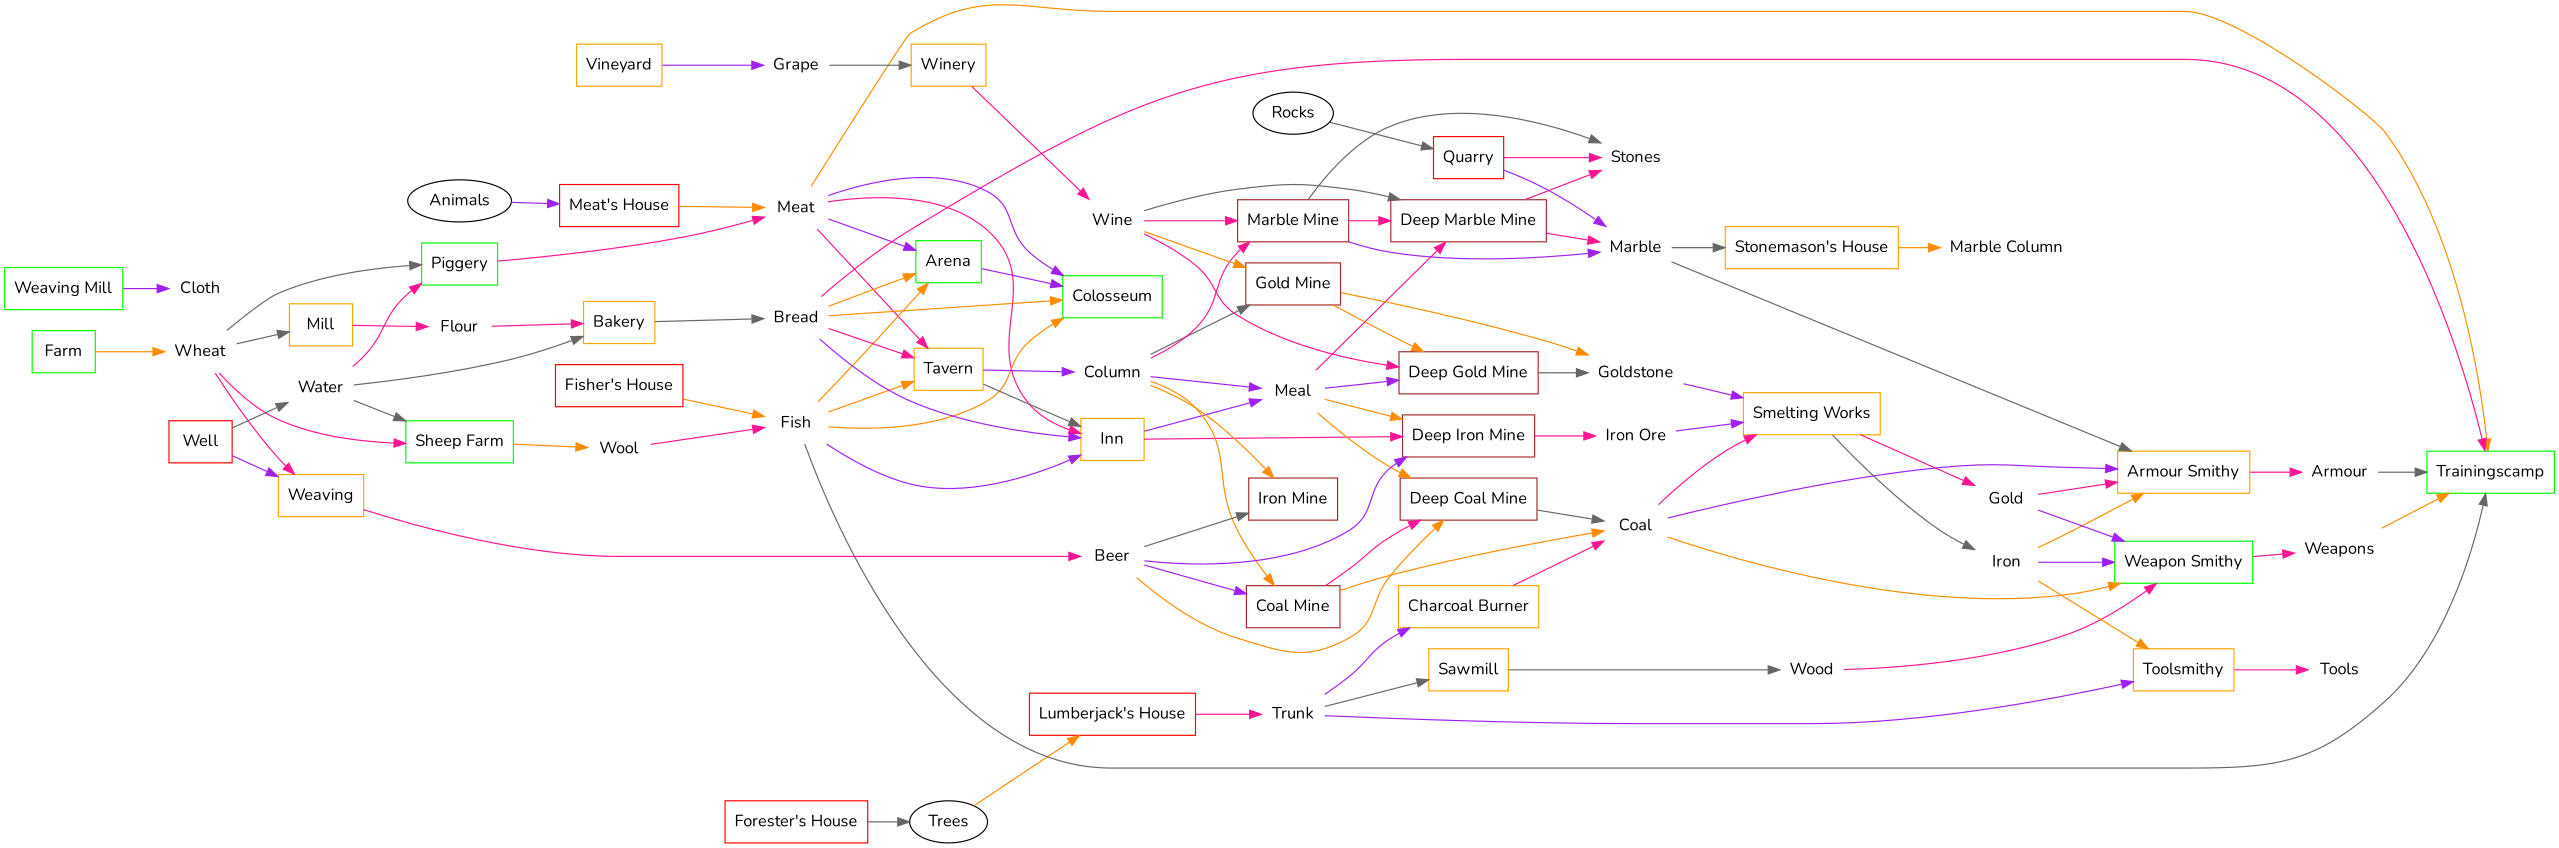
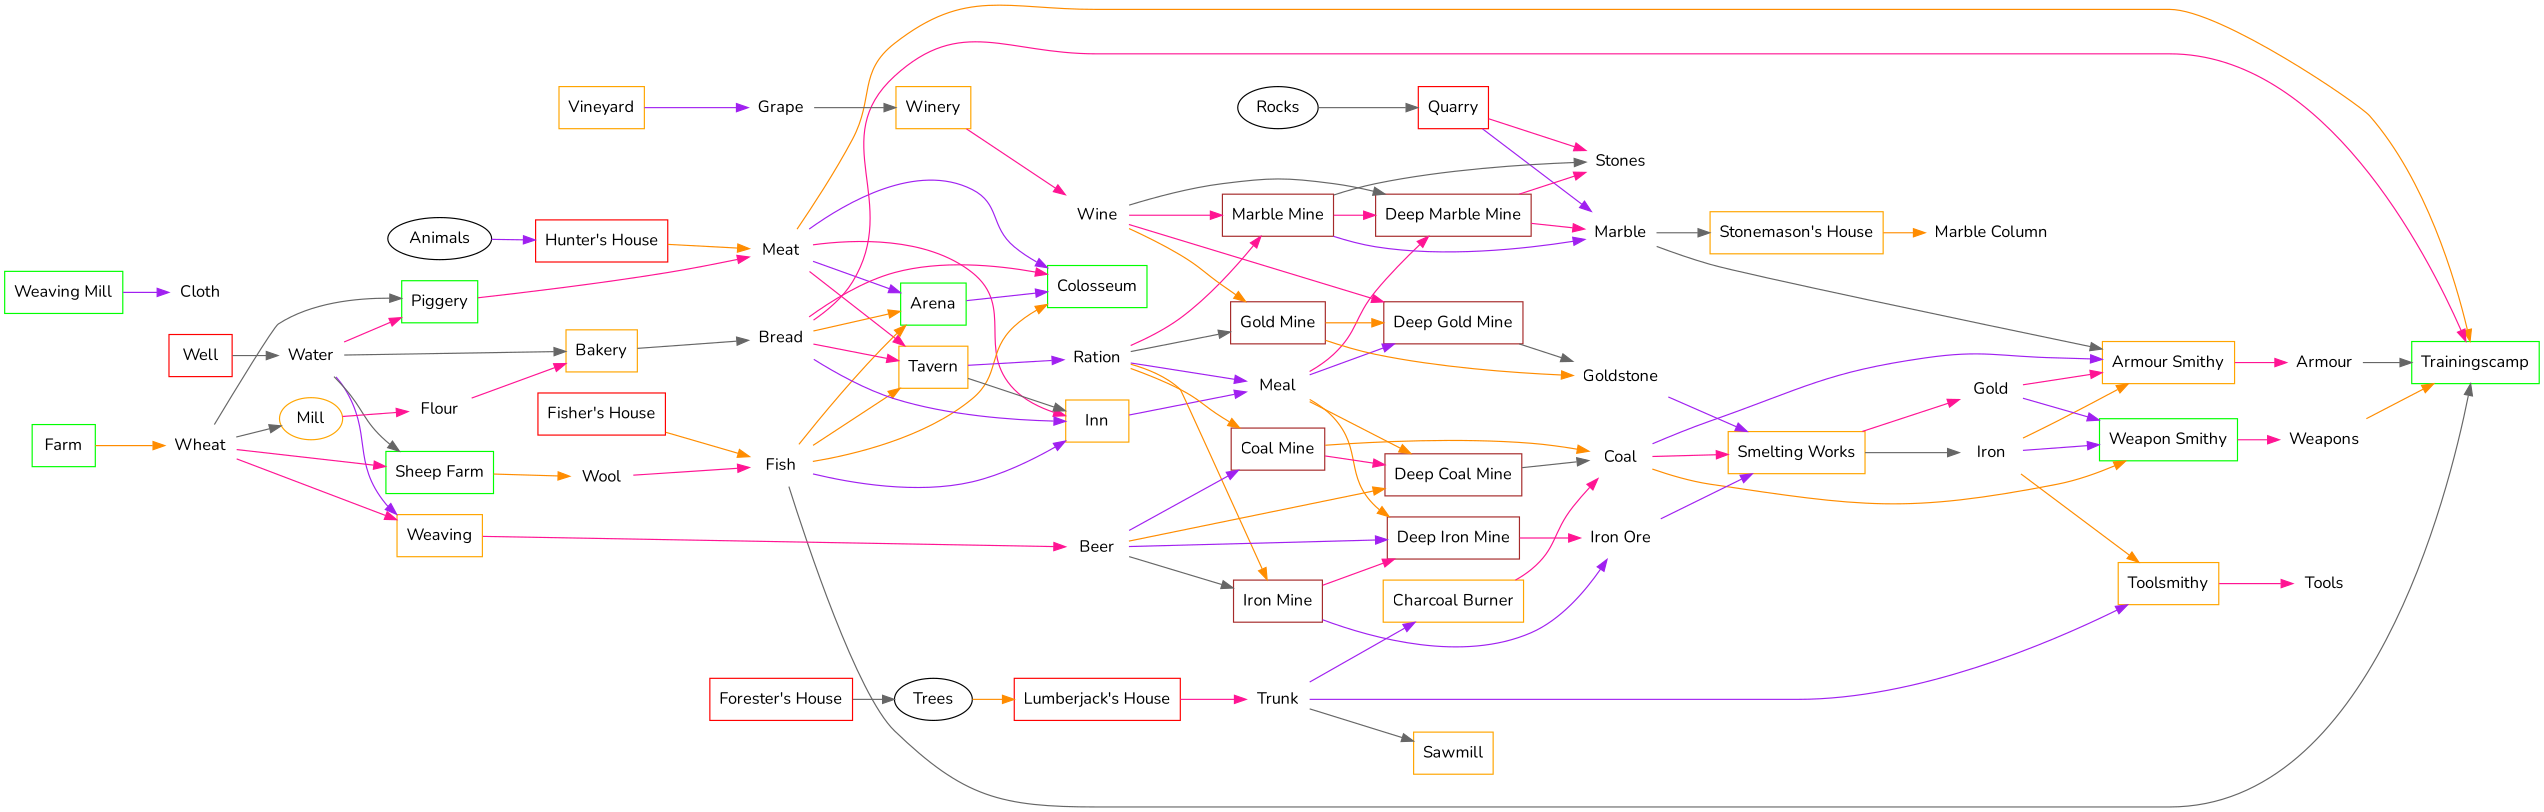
node "Meat's House": label "Meat's House" -> "Hunter's House"
edge "Bread" -> "Colosseum": color darkorange -> deeppink
node "Mill": shape box -> ellipse
node "Column": label "Column" -> "Ration"
edge "Inn" -> "Deep Iron Mine": now "Iron Mine" -> "Deep Iron Mine"
edge "Well" -> "Weaving": now "Water" -> "Weaving"
edge "Iron Mine" -> "Iron Ore": added
node "Wood": removed
